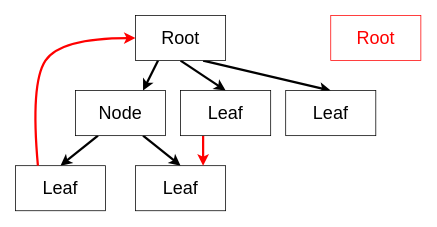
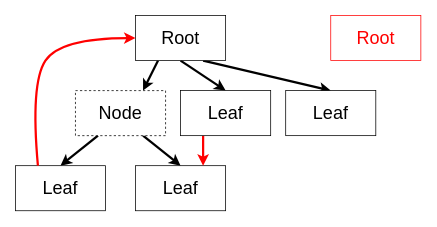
node "Node": style solid -> dashed
